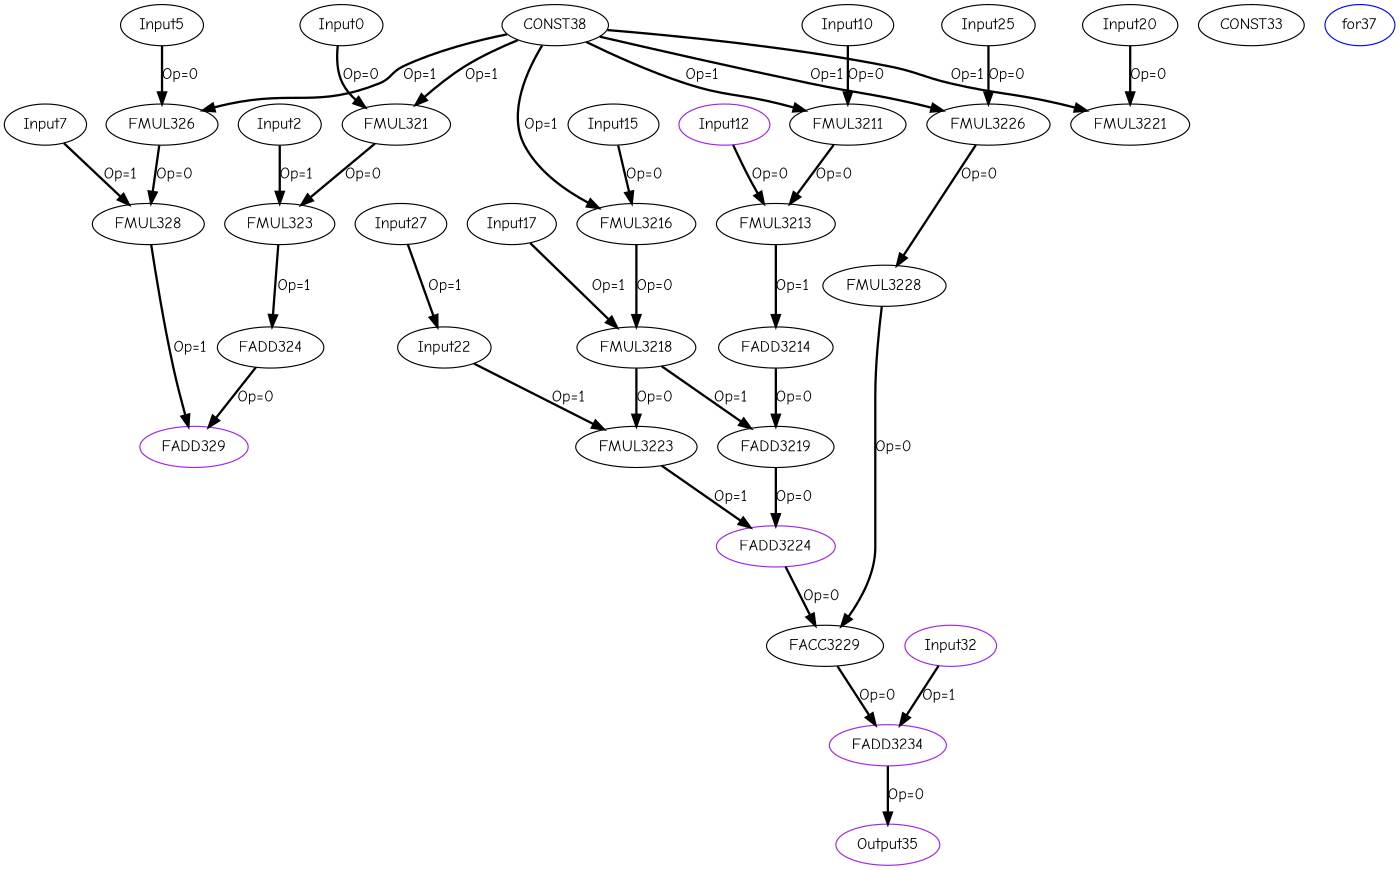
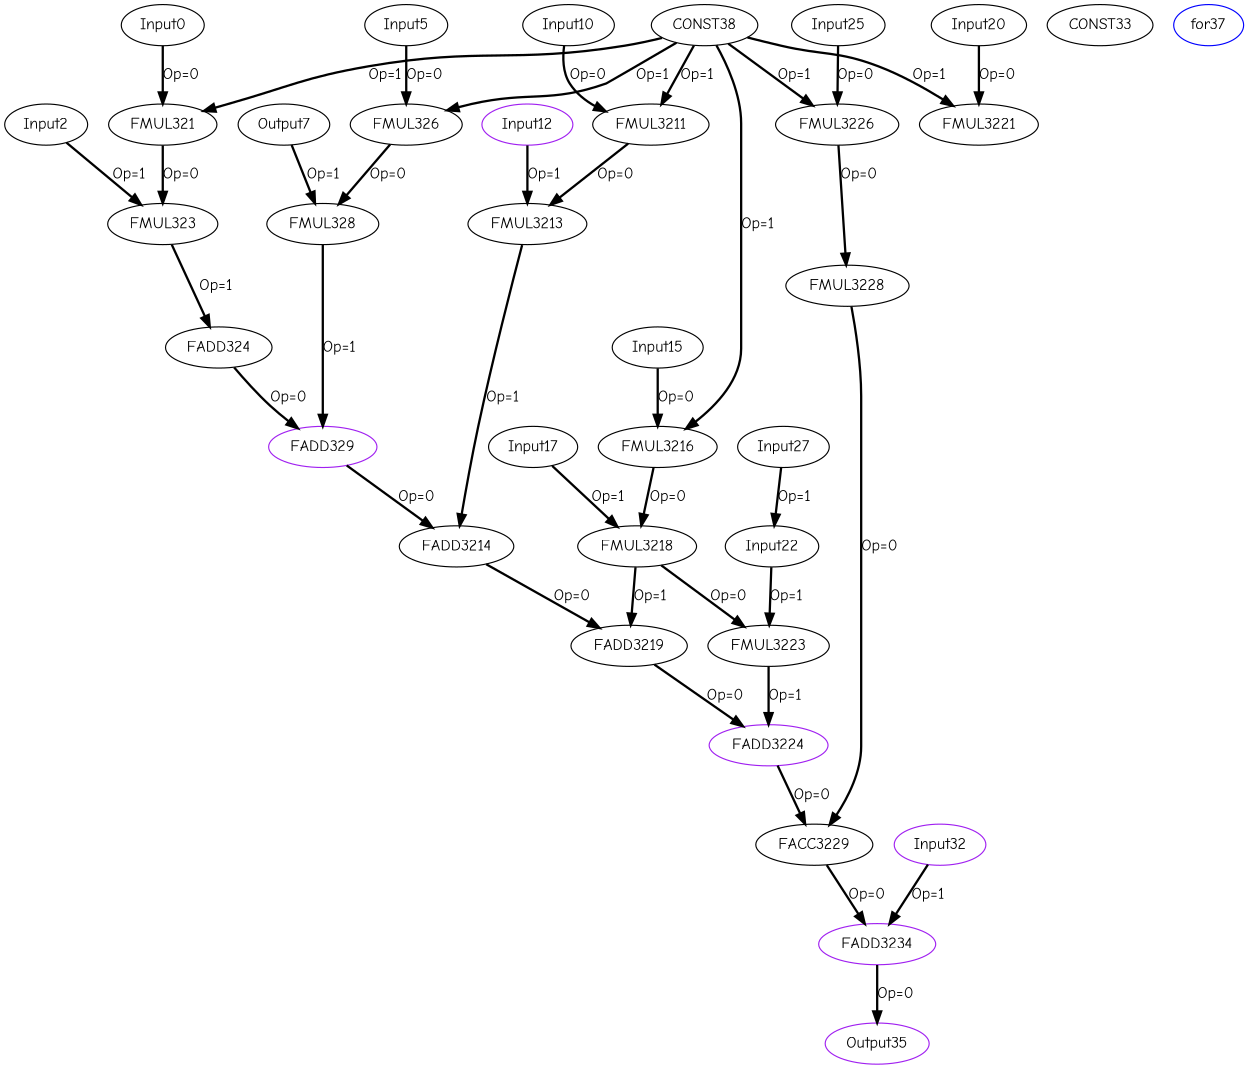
node "Input7": label "Input7" -> "Output7"
edge "Input12" -> "FMUL3213": label "Op=0" -> "Op=1"
edge "FADD329" -> "FADD3214": added, label "Op=0"
